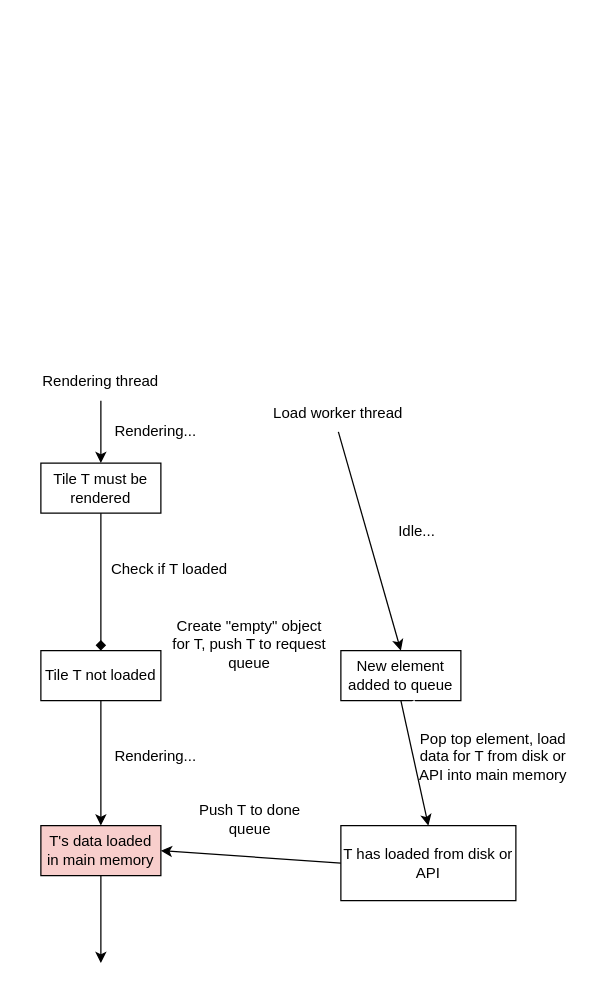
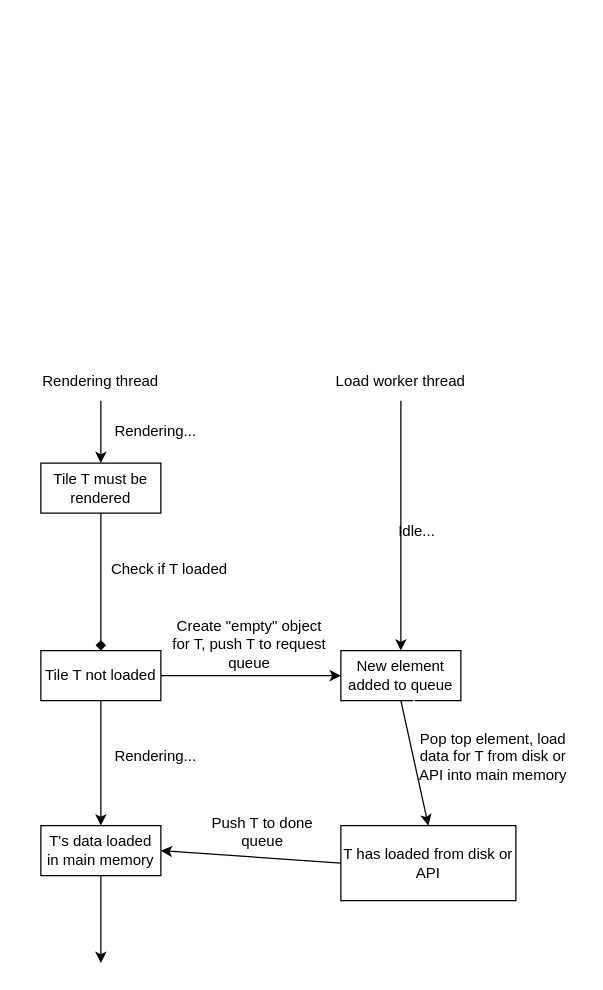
node "Load worker thread": moved (338, 413) -> (401, 382)
edge "Tile T not loaded" -> "New element added to queue": added
node "Push T to done queue": moved (249, 819) -> (262, 832)
node "T's data loaded in main memory": fillcolor #f8cecc -> #ffffff
